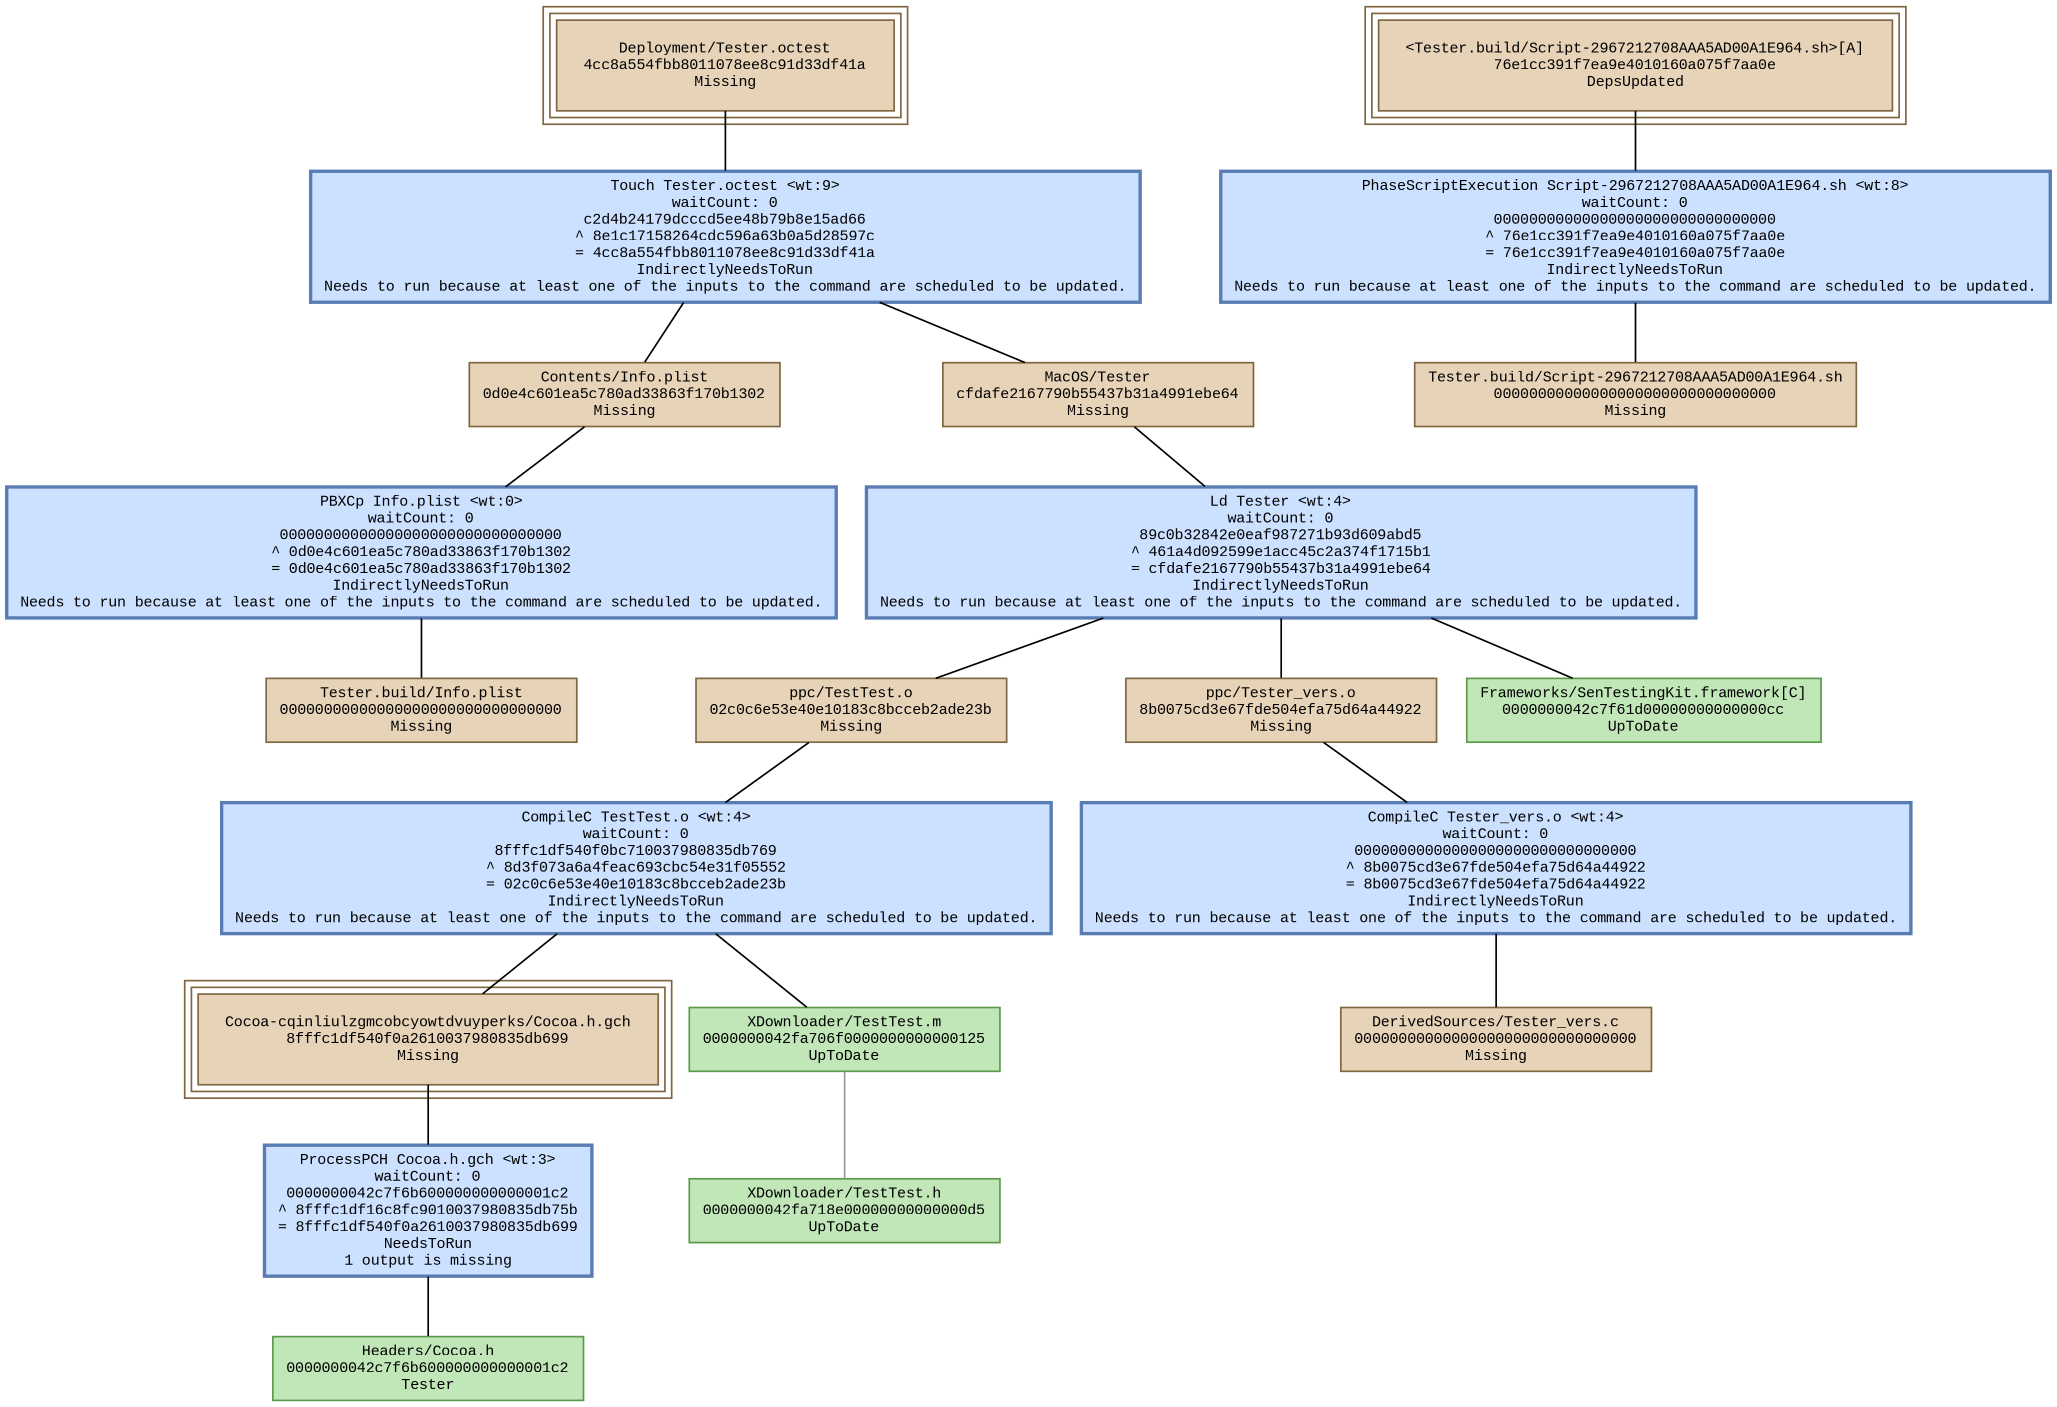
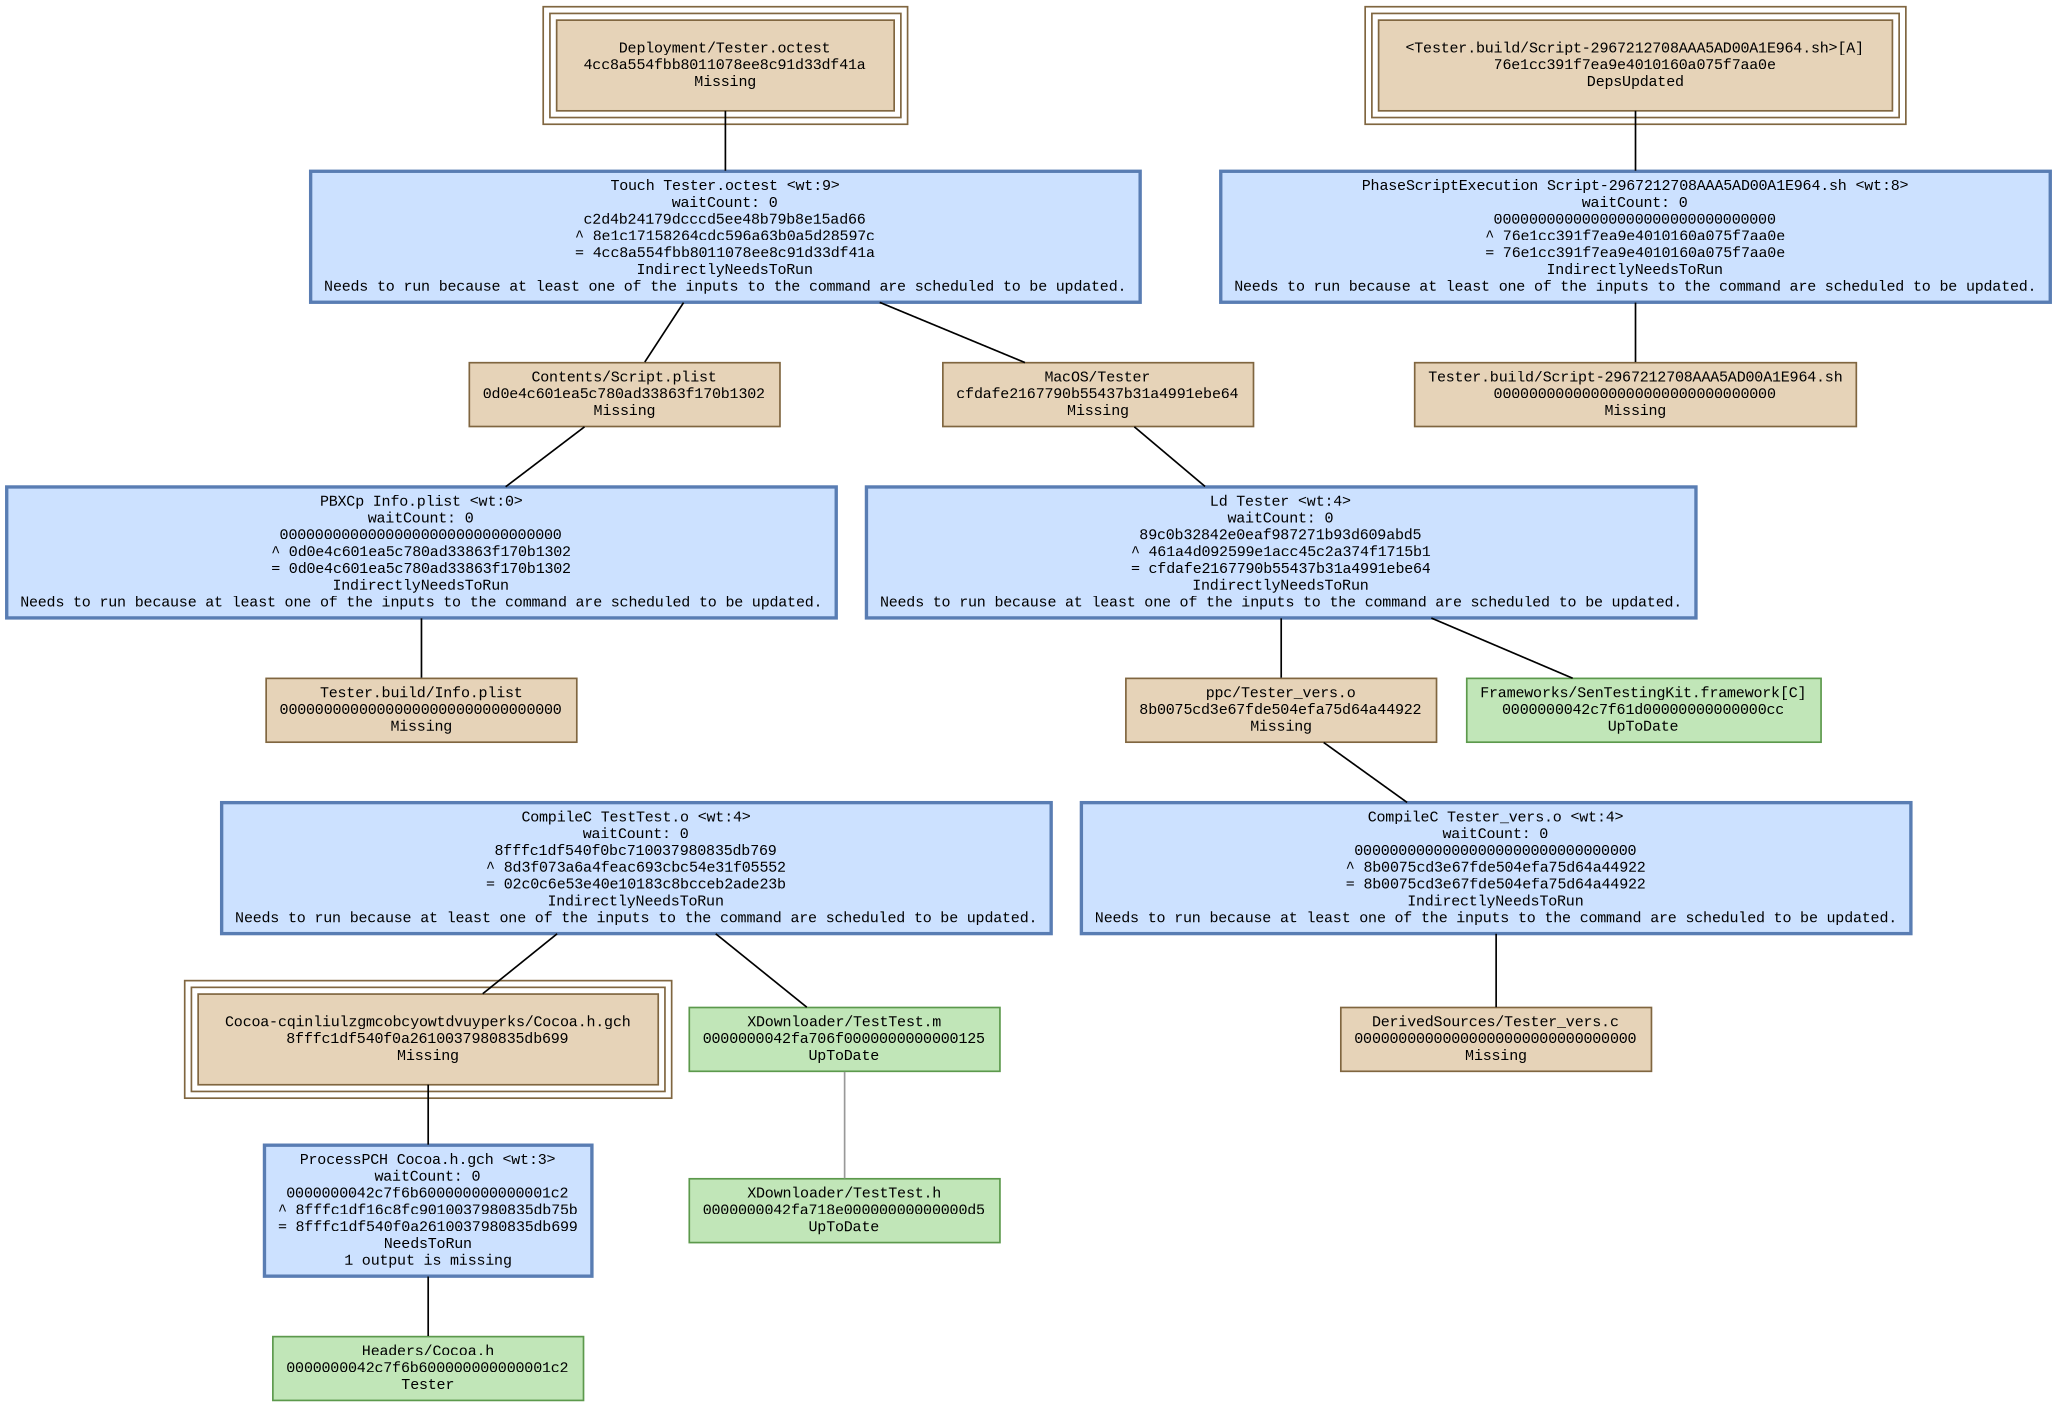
node "Contents/Info.plist 0d0e4c601ea5c780ad33863f170b1302 Missing": label "Contents/Info.plist 0d0e4c601ea5c780ad33863f170b1302 Missing" -> "Contents/Script.plist 0d0e4c601ea5c780ad33863f170b1302 Missing"
node "ppc/TestTest.o 02c0c6e53e40e10183c8bcceb2ade23b Missing": removed
